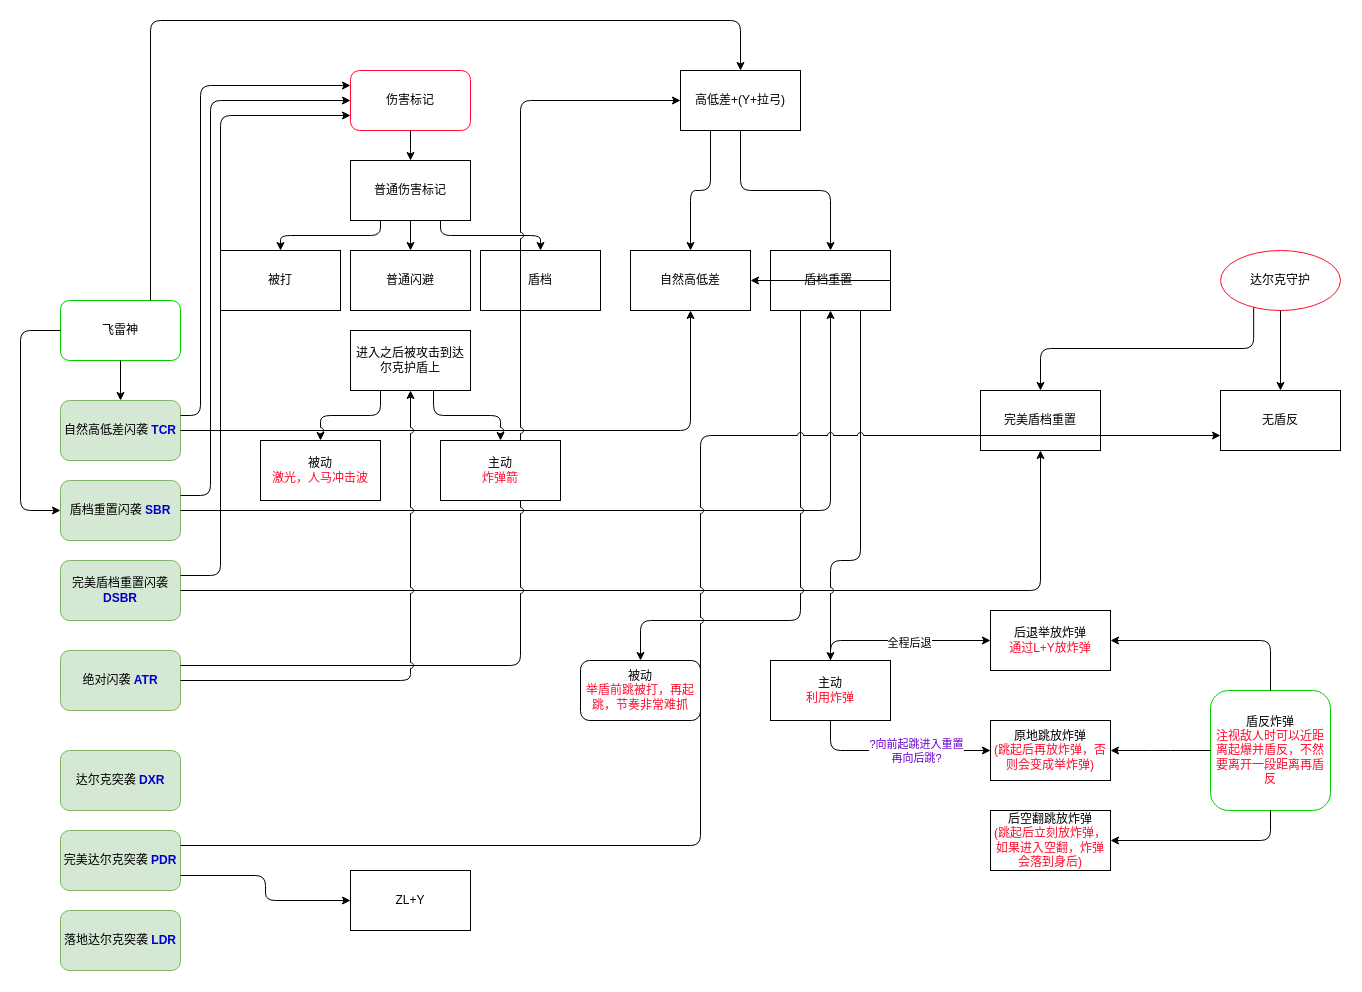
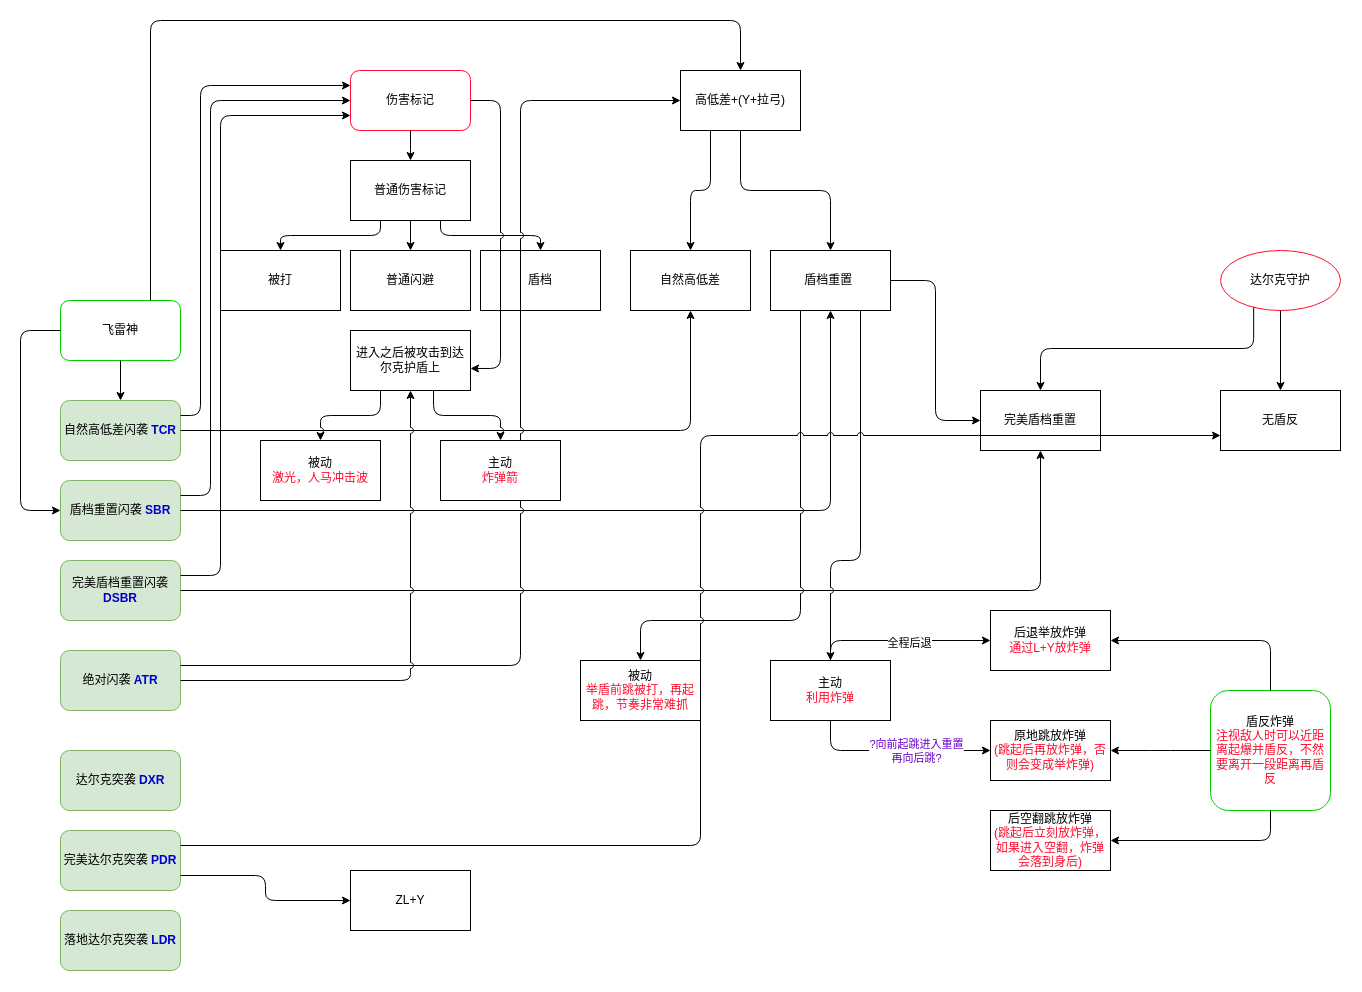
edge "伤害标记" -> "进入之后被攻击到达尔克护盾上": added
edge "盾档重置" -> "自然高低差": now "盾档重置" -> "完美盾档重置"
node "被动 举盾前跳被打，再起跳，节奏非常难抓": shape rounded rectangle -> rectangle
